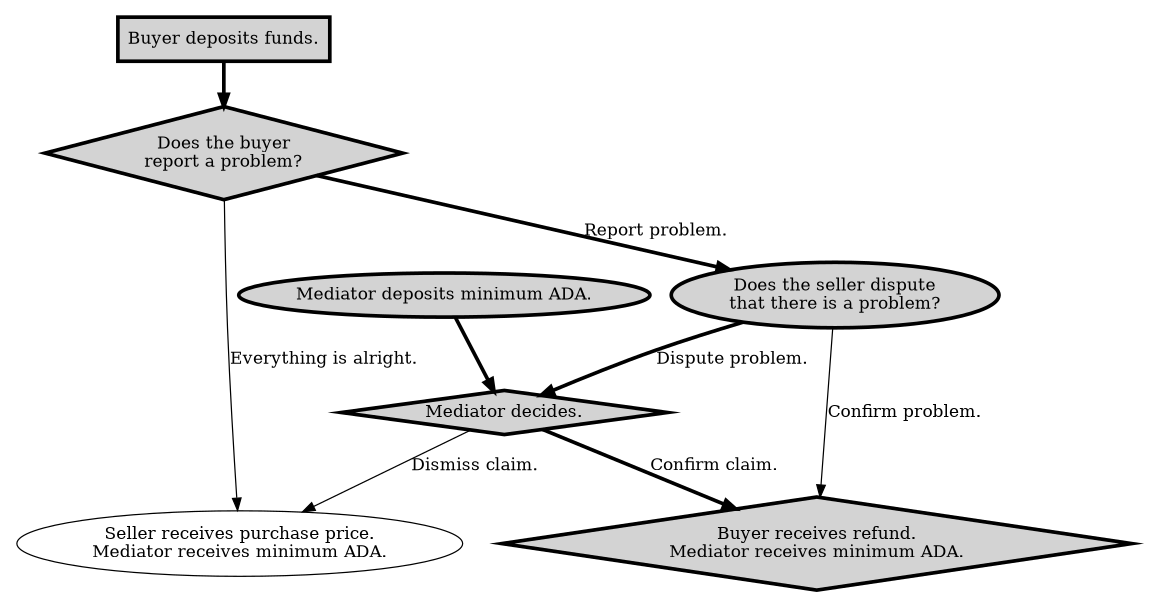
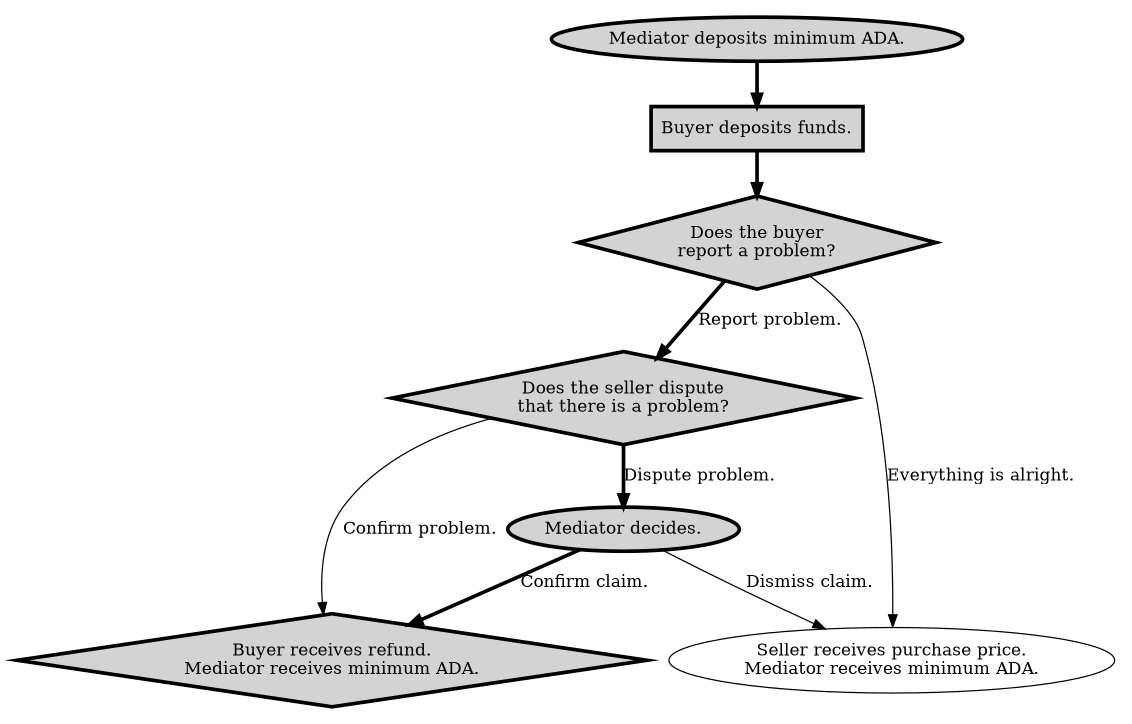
node "Does the seller dispute that there is a problem?": shape ellipse -> diamond
edge "Mediator deposits minimum ADA." -> "Mediator decides.": now "Mediator deposits minimum ADA." -> "Buyer deposits funds."
node "Mediator decides.": shape diamond -> ellipse
